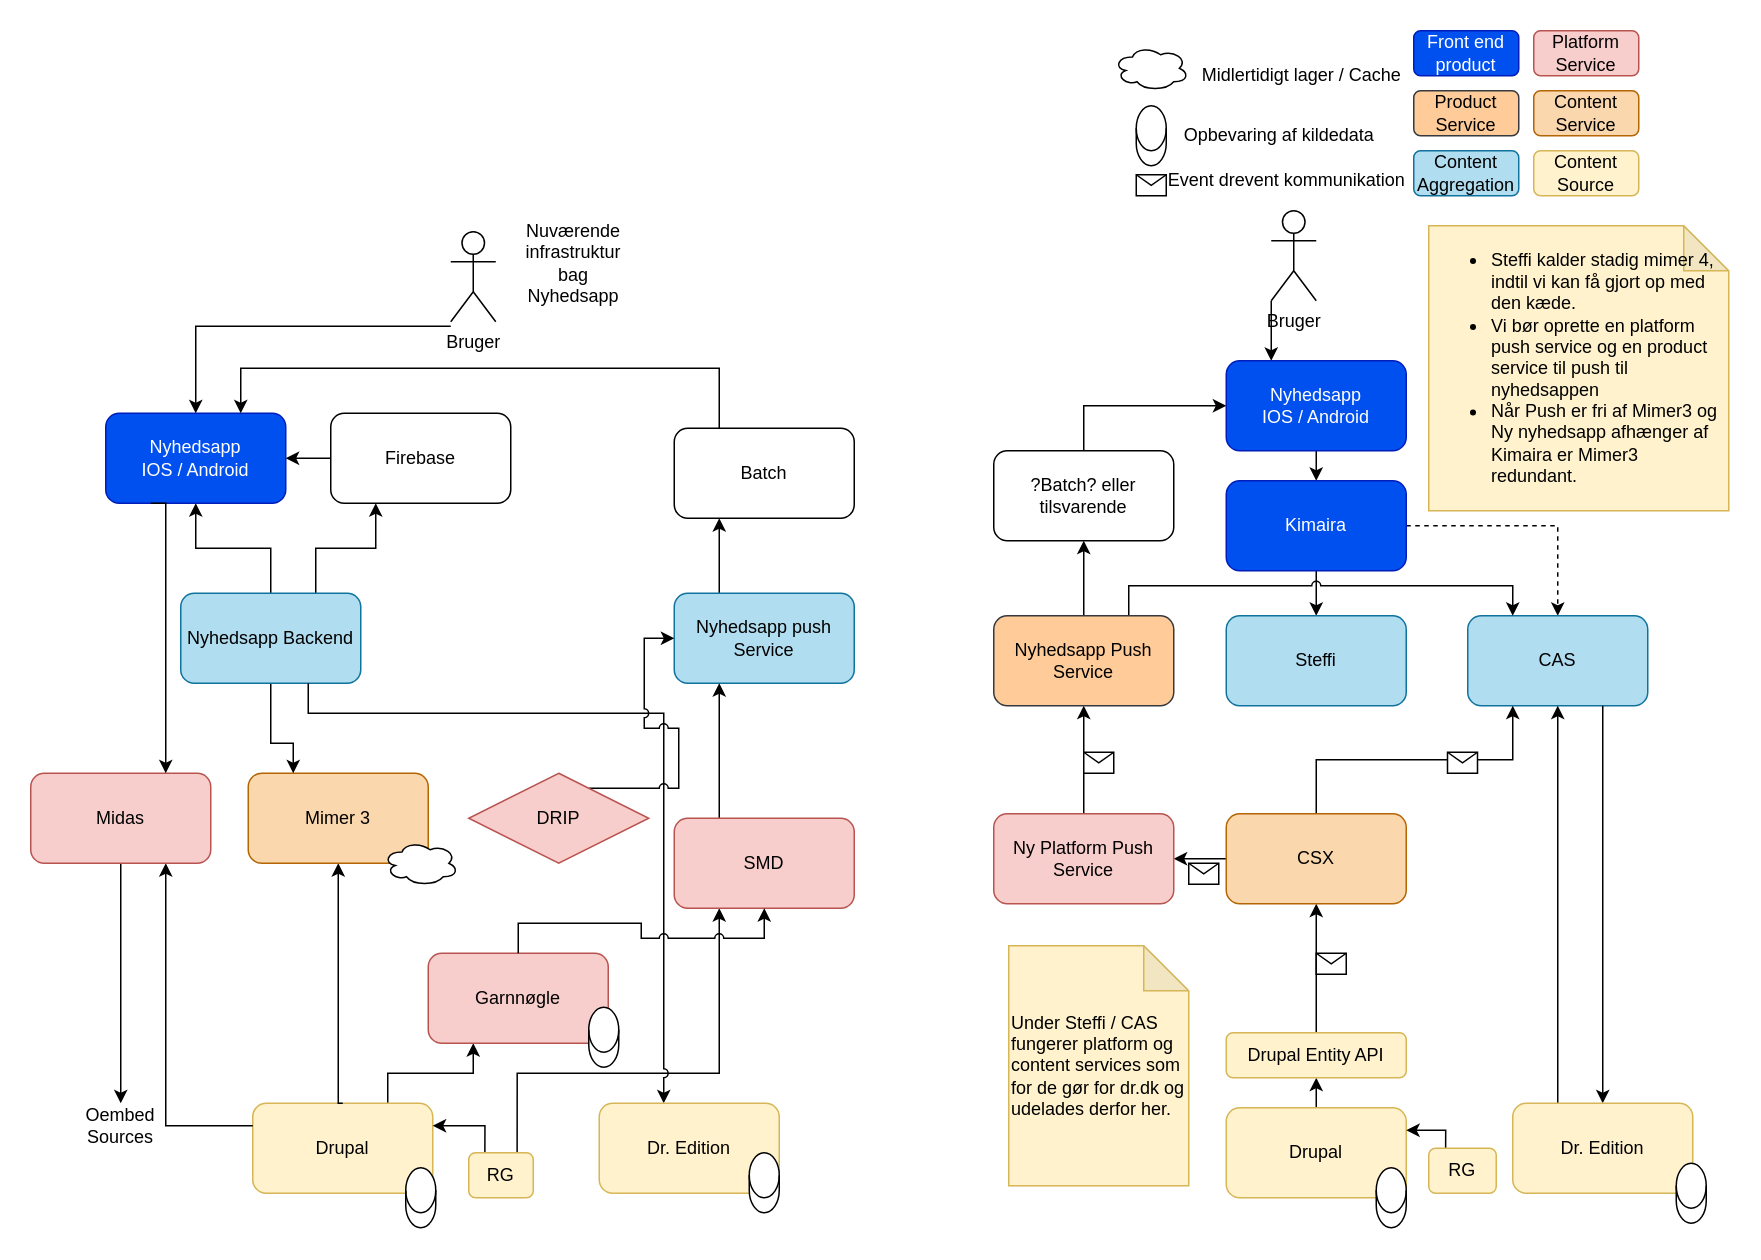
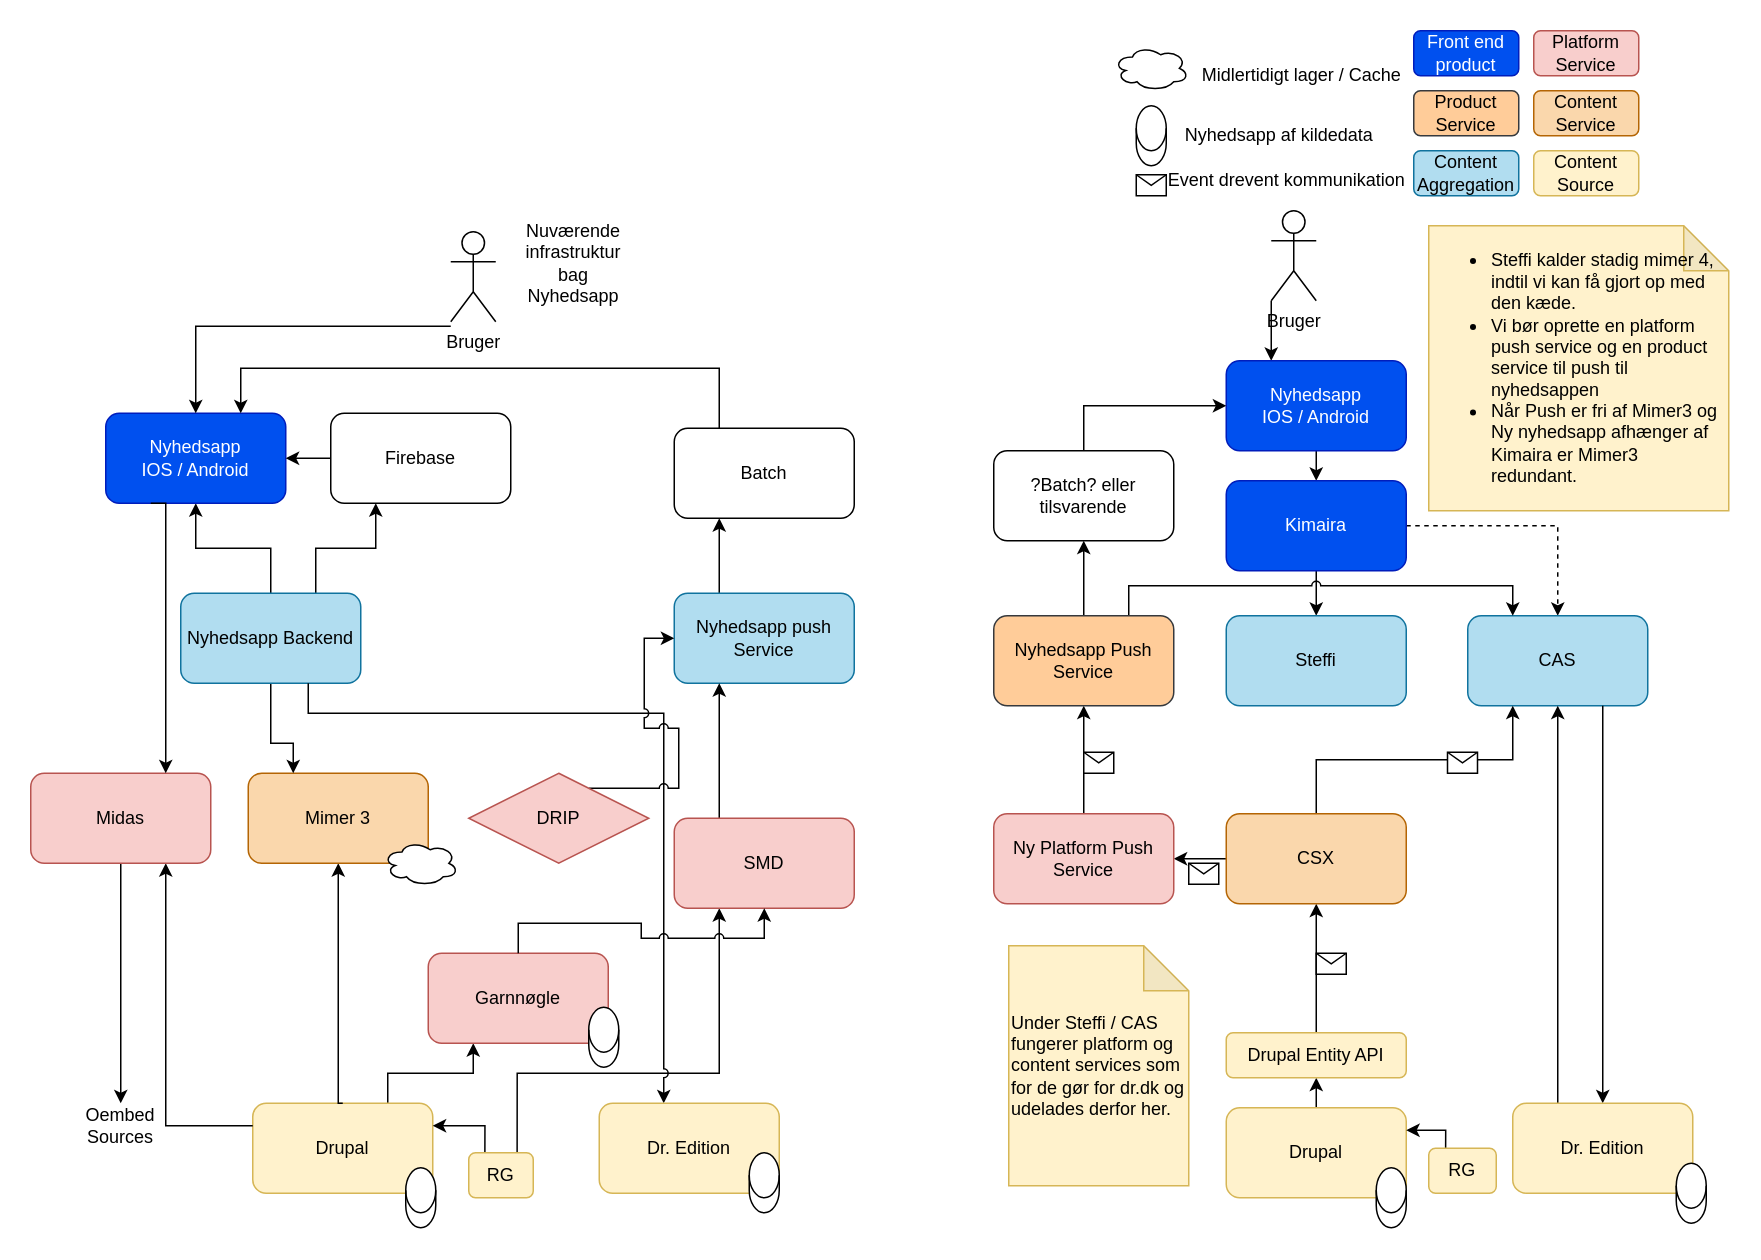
node "Opbevaring af kildedata": label "Opbevaring af kildedata" -> "Nyhedsapp af kildedata"
